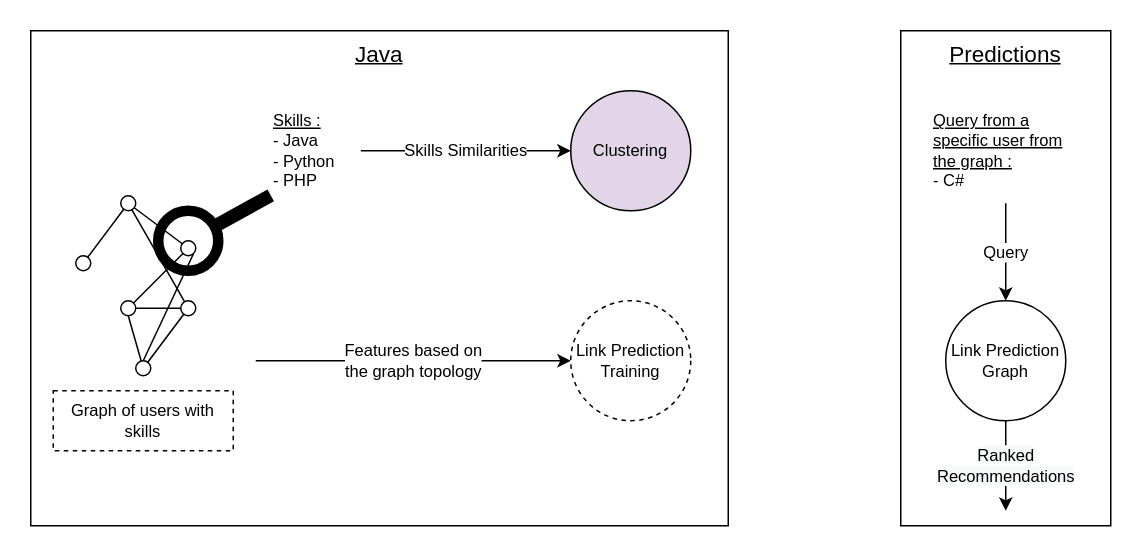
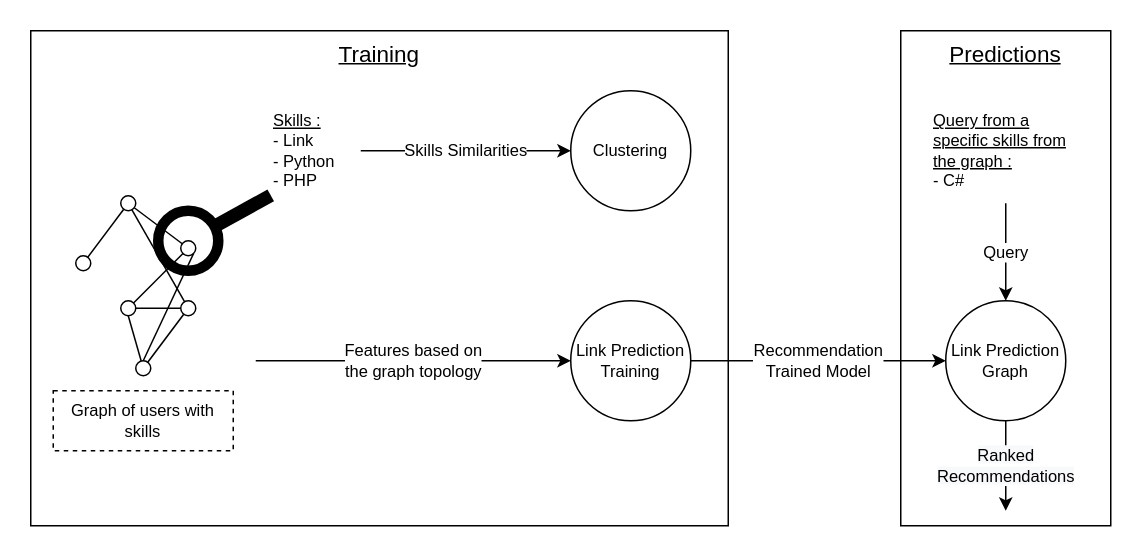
node "Java": label "Java" -> "Training"
node "Skills :- Java- Python- PHP": label "Skills :- Java- Python- PHP" -> "Skills :- Link- Python- PHP"
node "Clustering": fillcolor #e1d5e7 -> #ffffff
node "Query from a specific user from the graph :- C#": label "Query from a specific user from the graph :- C#" -> "Query from a specific skills from the graph :- C#"
node "Link PredictionTraining": style dashed -> solid
edge "Link PredictionTraining" -> "Link PredictionGraph": added, label "RecommendationTrained Model"
